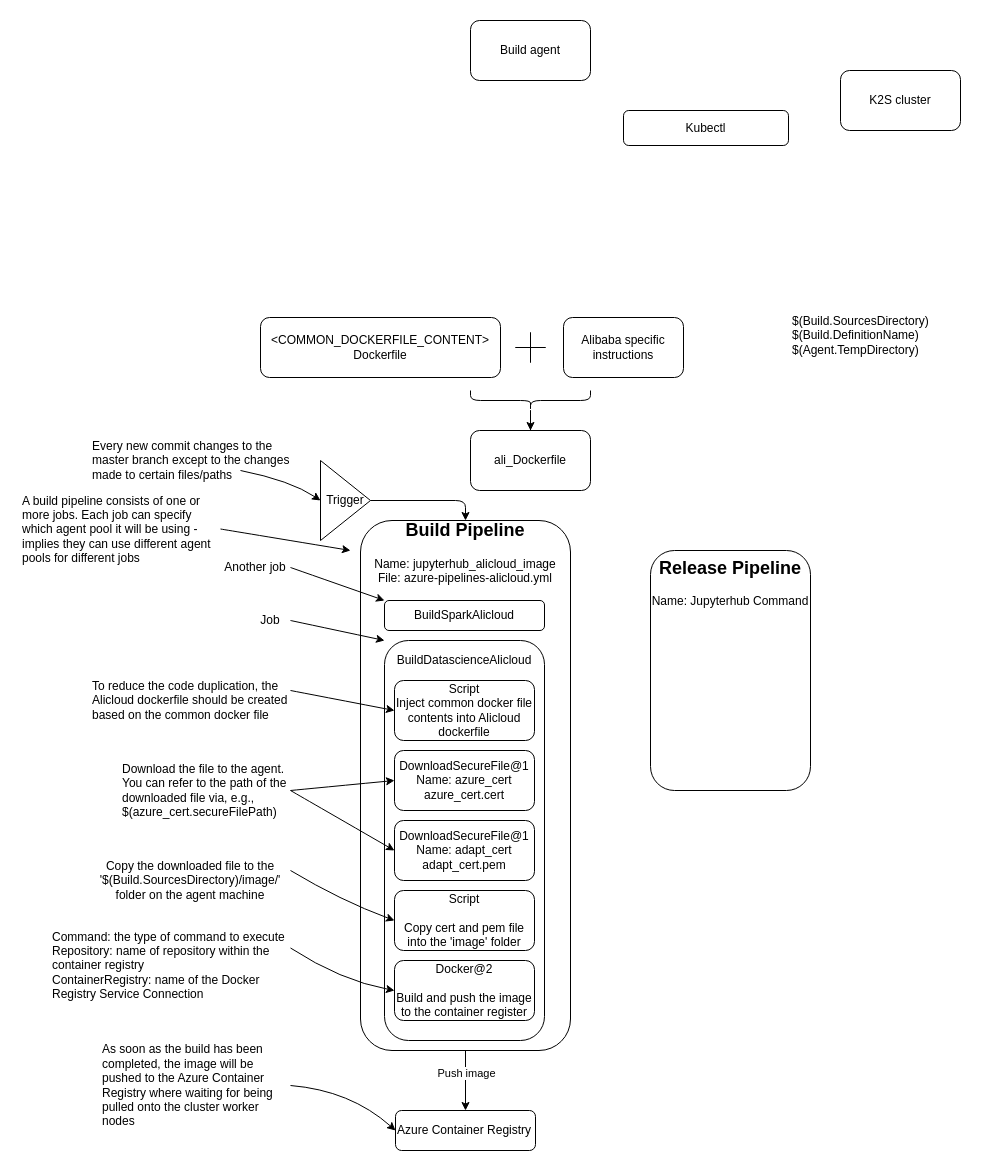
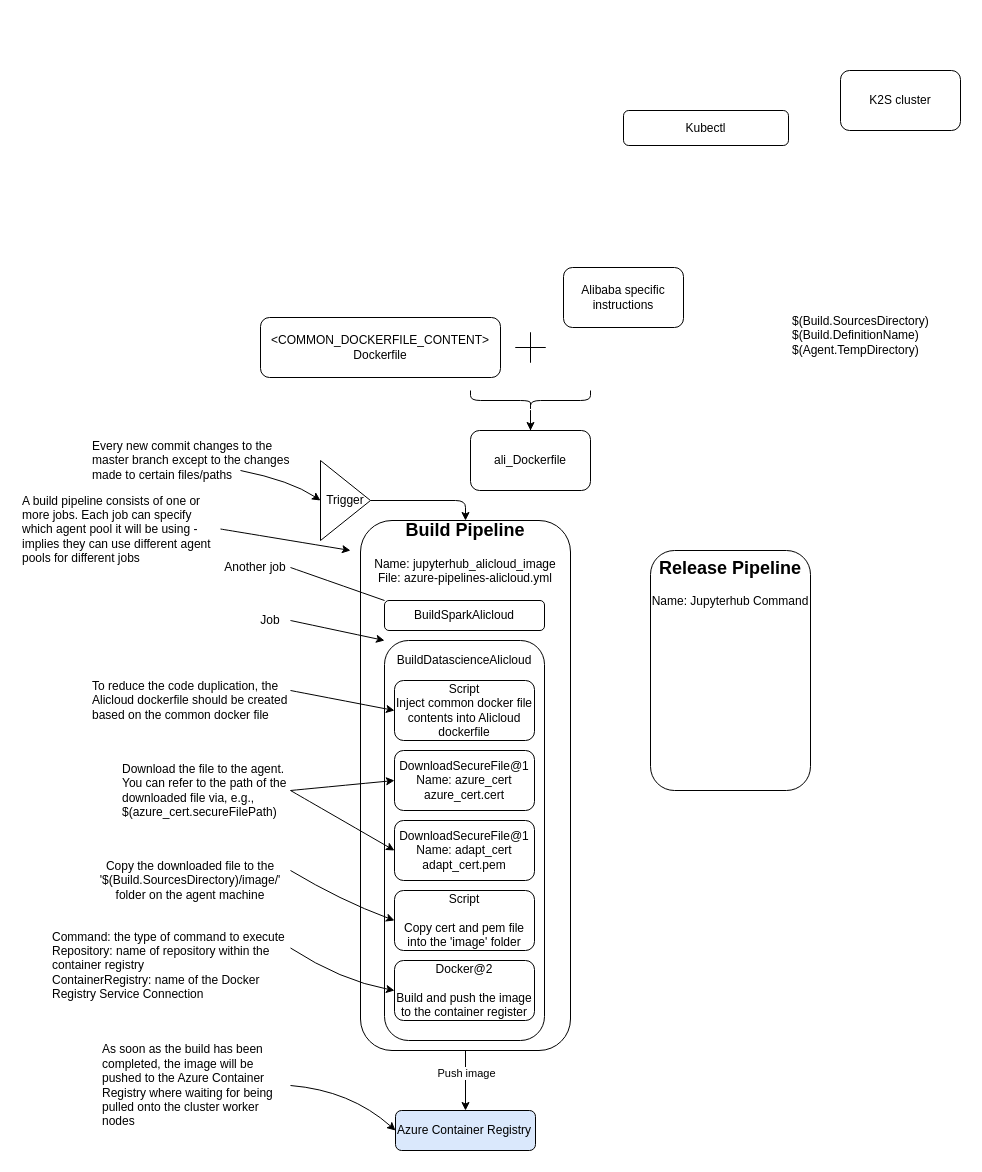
node "Build agent": removed
node "Alibaba specific instructions": moved (624, 348) -> (624, 298)
edge "Another job" -> "BuildSparkAlicloud": arrowhead classic -> none
node "Azure Container Registry": fillcolor #ffffff -> #dae8fc
